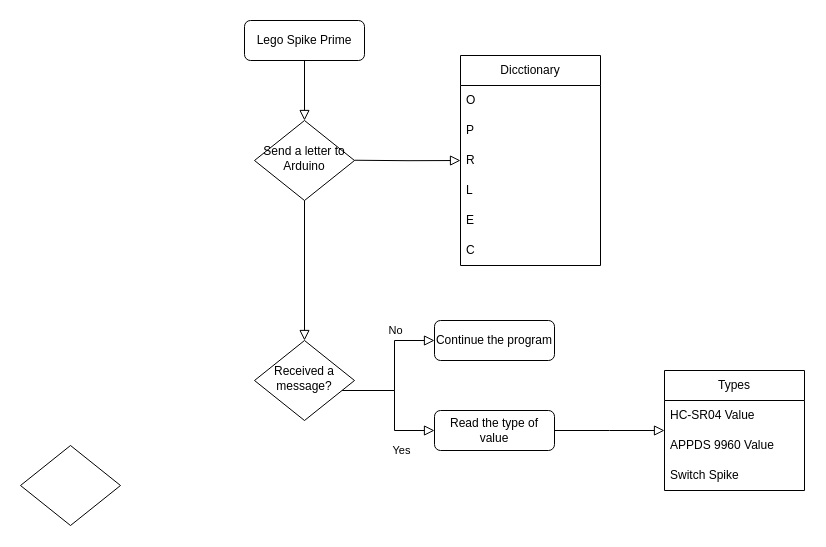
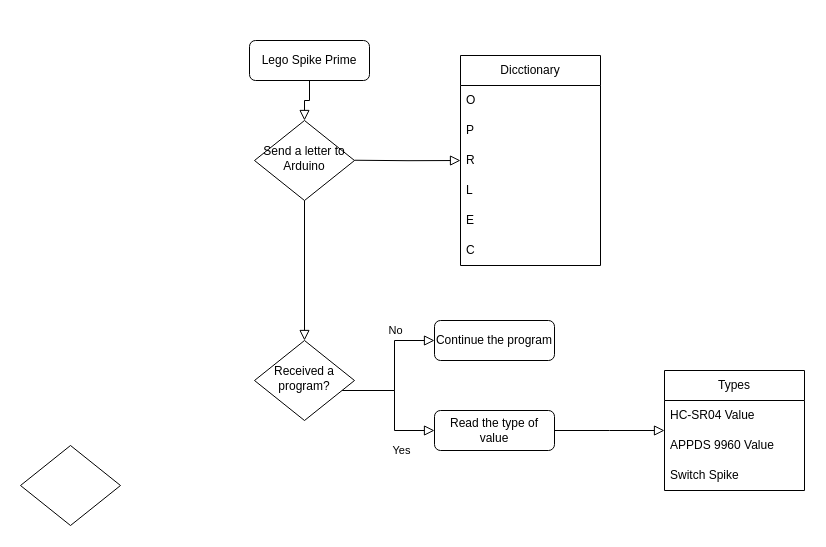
node "Lego Spike Prime": moved (305, 41) -> (310, 61)
node "Received a message?": label "Received a message?" -> "Received a program?"
